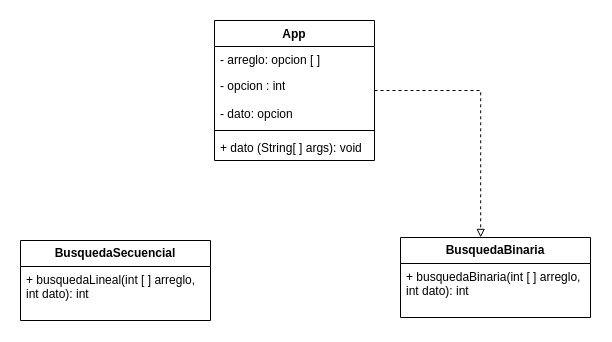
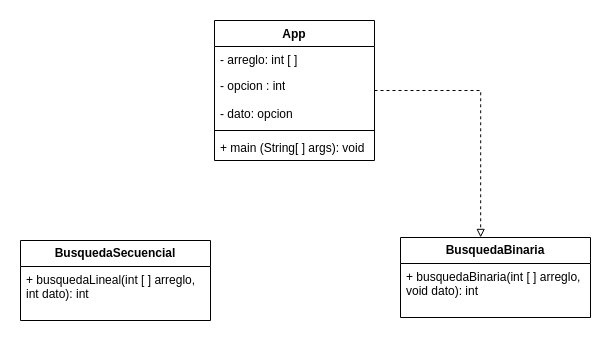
node "- arreglo: opcion [ ]": label "- arreglo: opcion [ ]" -> "- arreglo: int [ ]"
node "+ dato (String[ ] args): void": label "+ dato (String[ ] args): void" -> "+ main (String[ ] args): void"
node "+ busquedaBinaria(int [ ] arreglo, int dato): int": label "+ busquedaBinaria(int [ ] arreglo, int dato): int" -> "+ busquedaBinaria(int [ ] arreglo, void dato): int"
